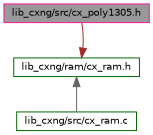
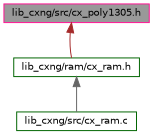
edge "lib_cxng/src/cx_poly1305.h" -> "lib_cxng/ram/cx_ram.h": reversed
